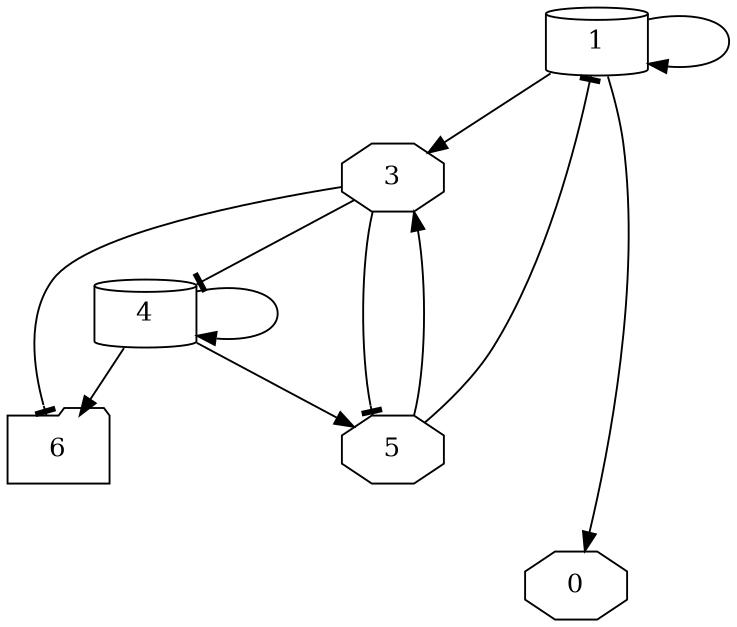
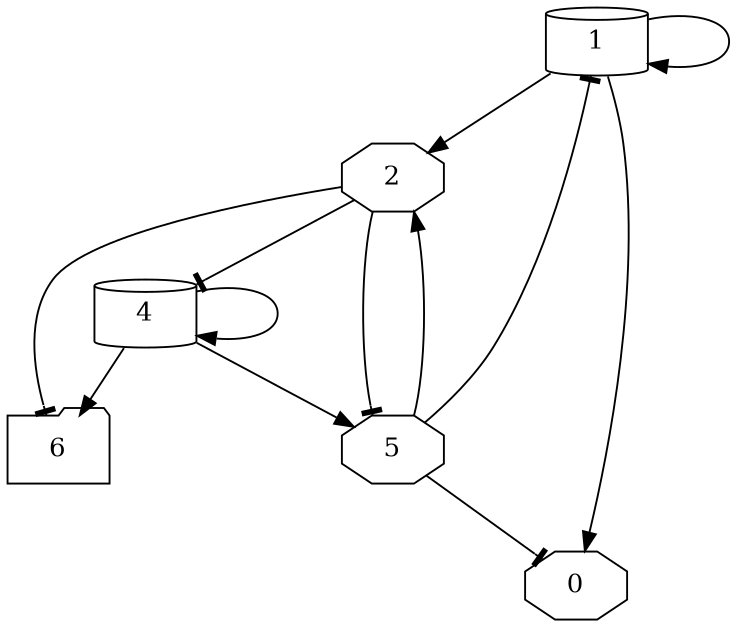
node "3": label "3" -> "2"
edge "5" -> "0": added
